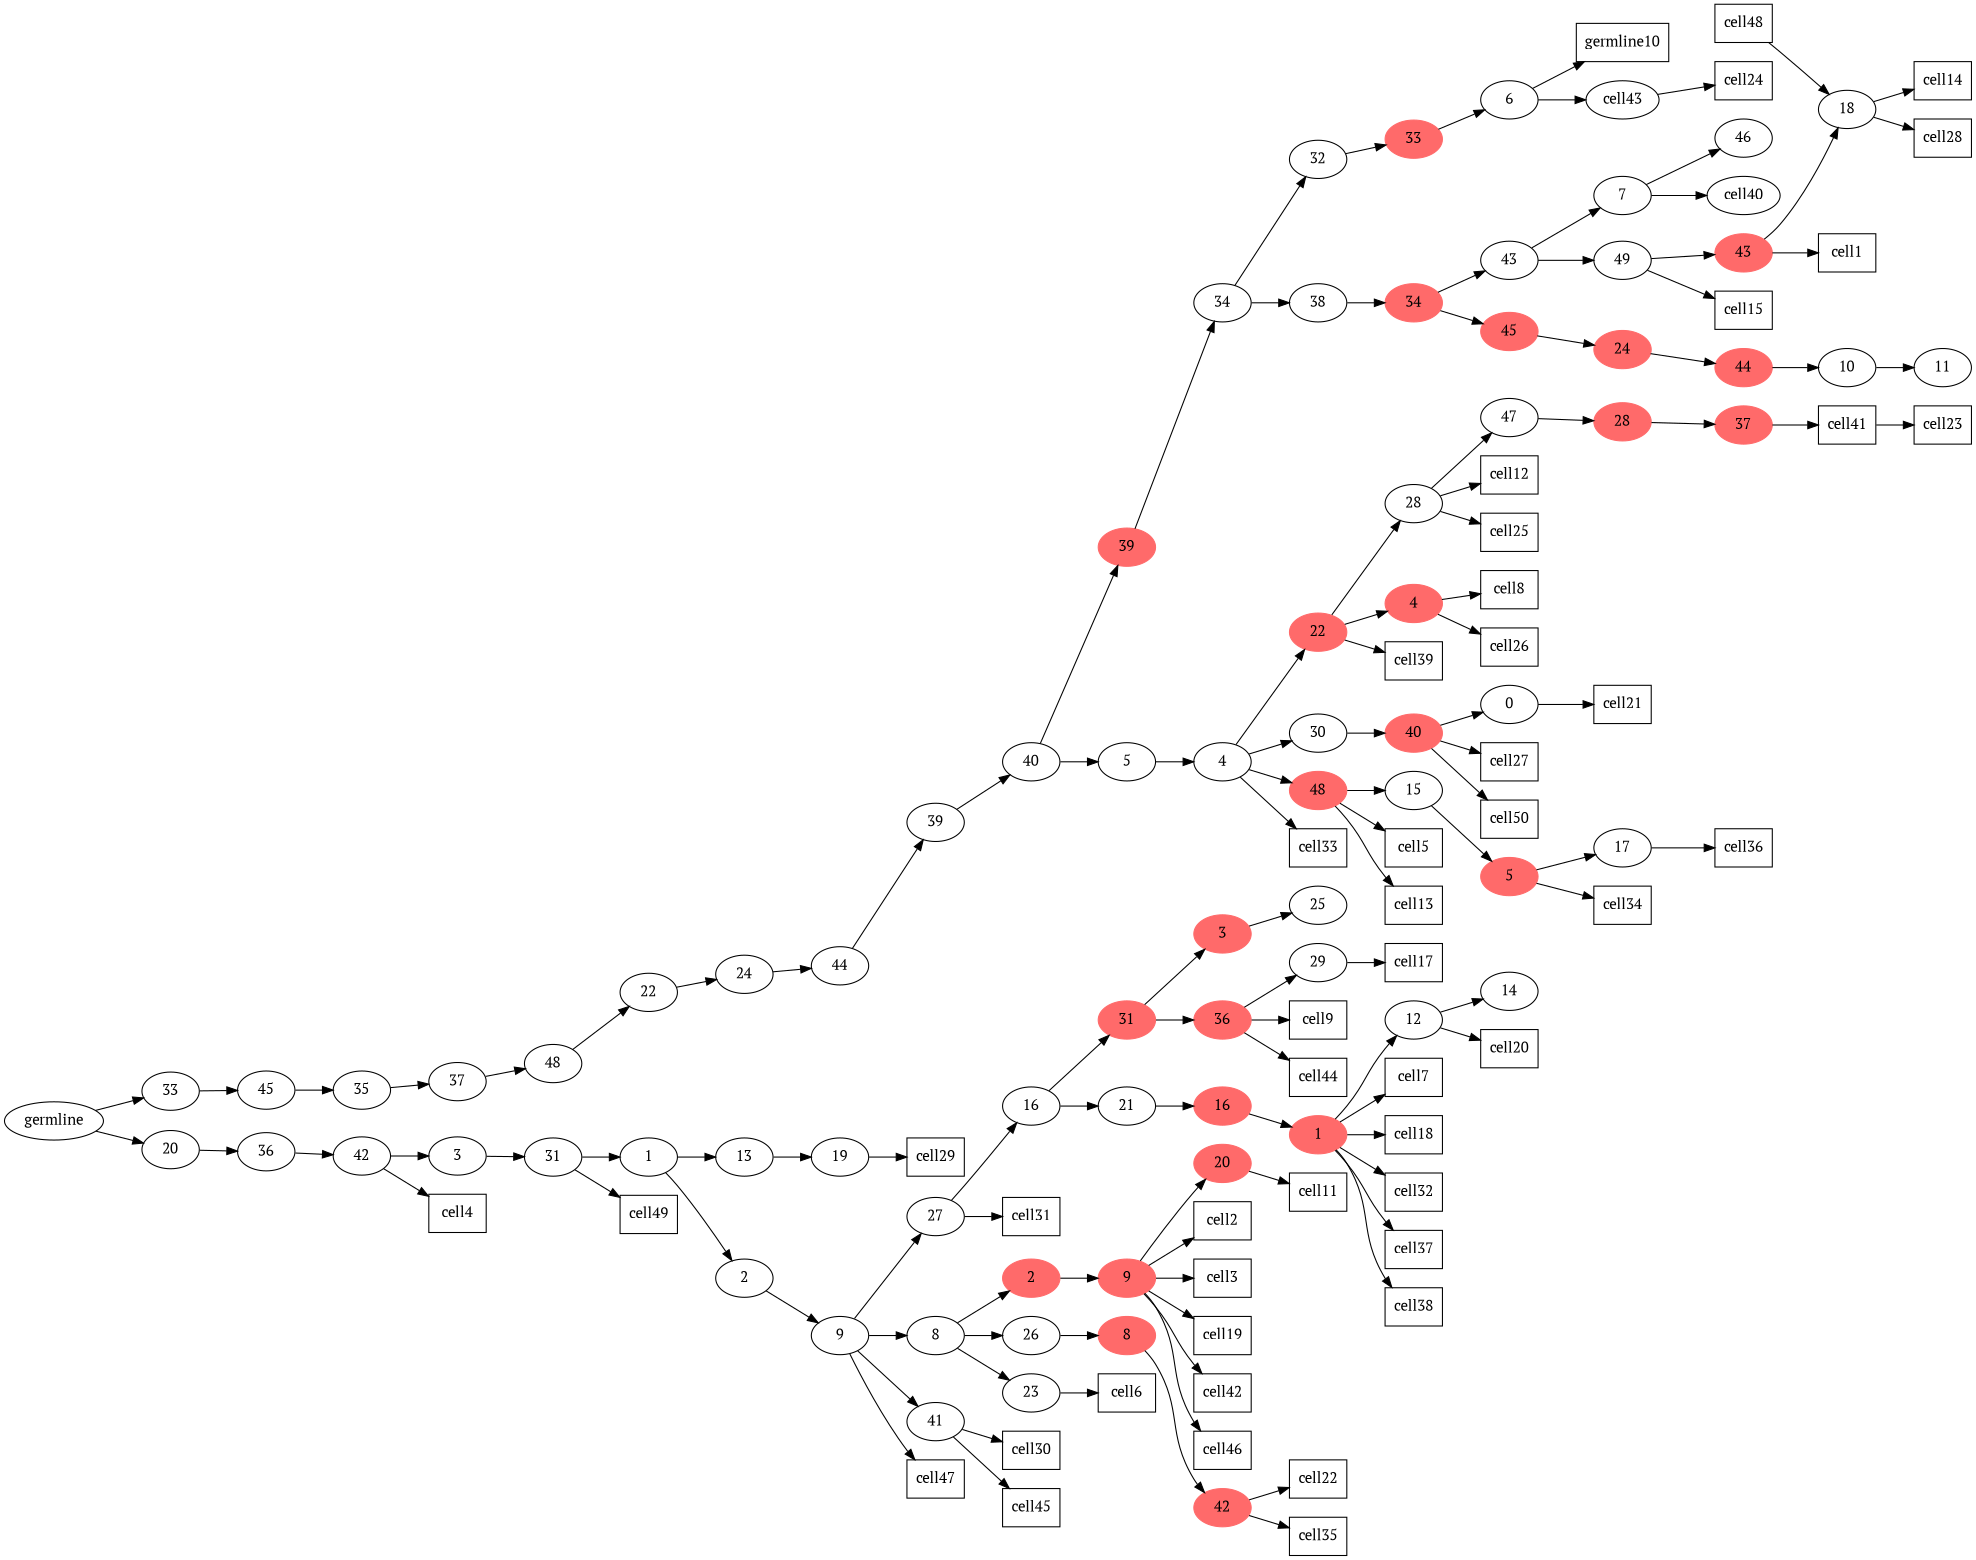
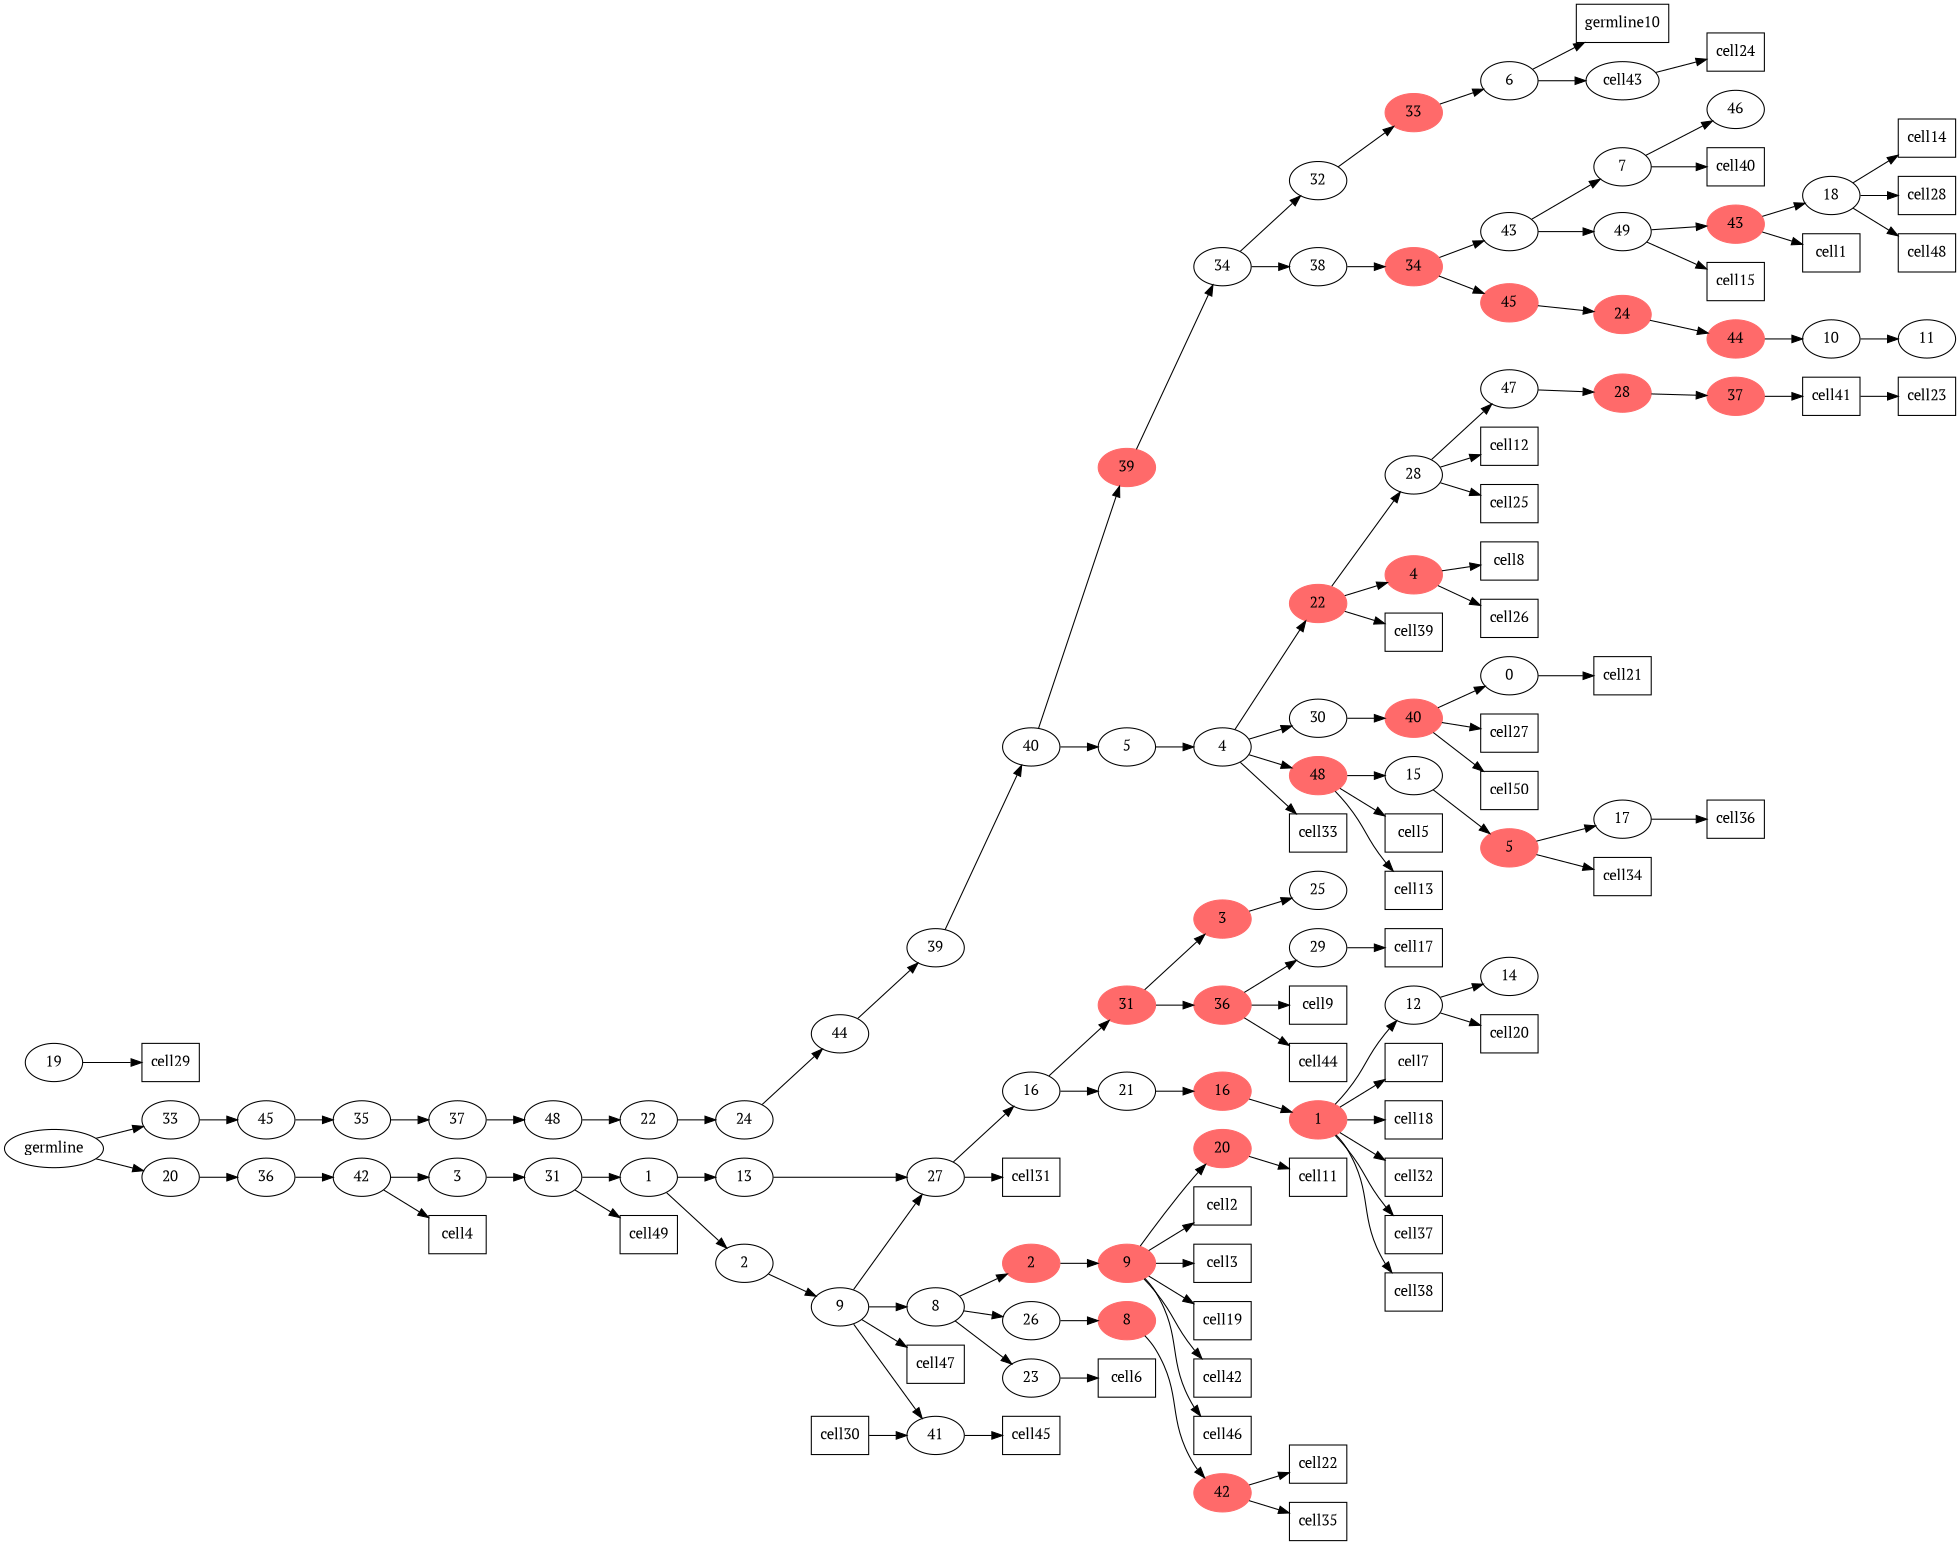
edge "cell48" -> "18": reversed
node "cell40": shape ellipse -> box
edge "13" -> "19": now "13" -> "27"
edge "41" -> "cell30": reversed
